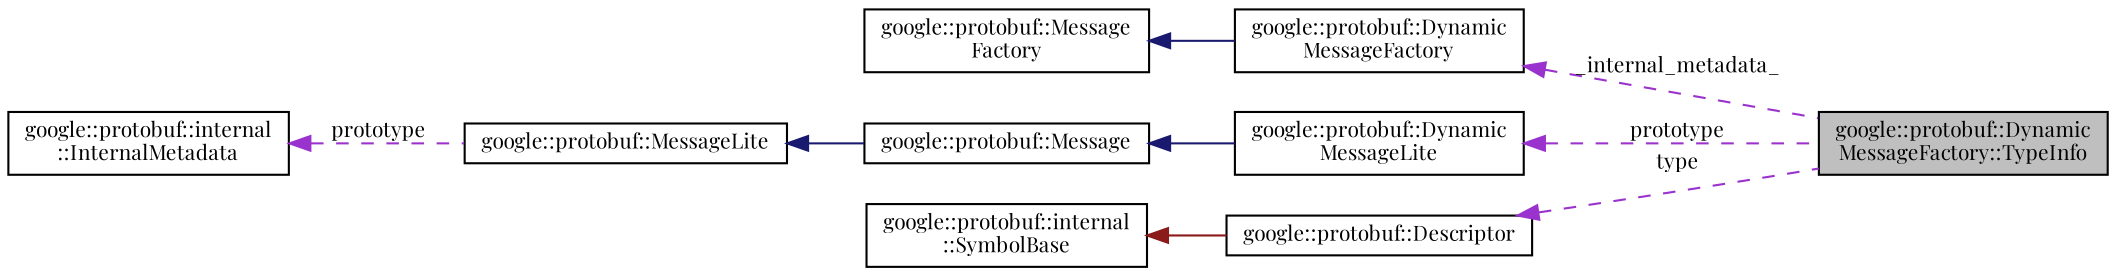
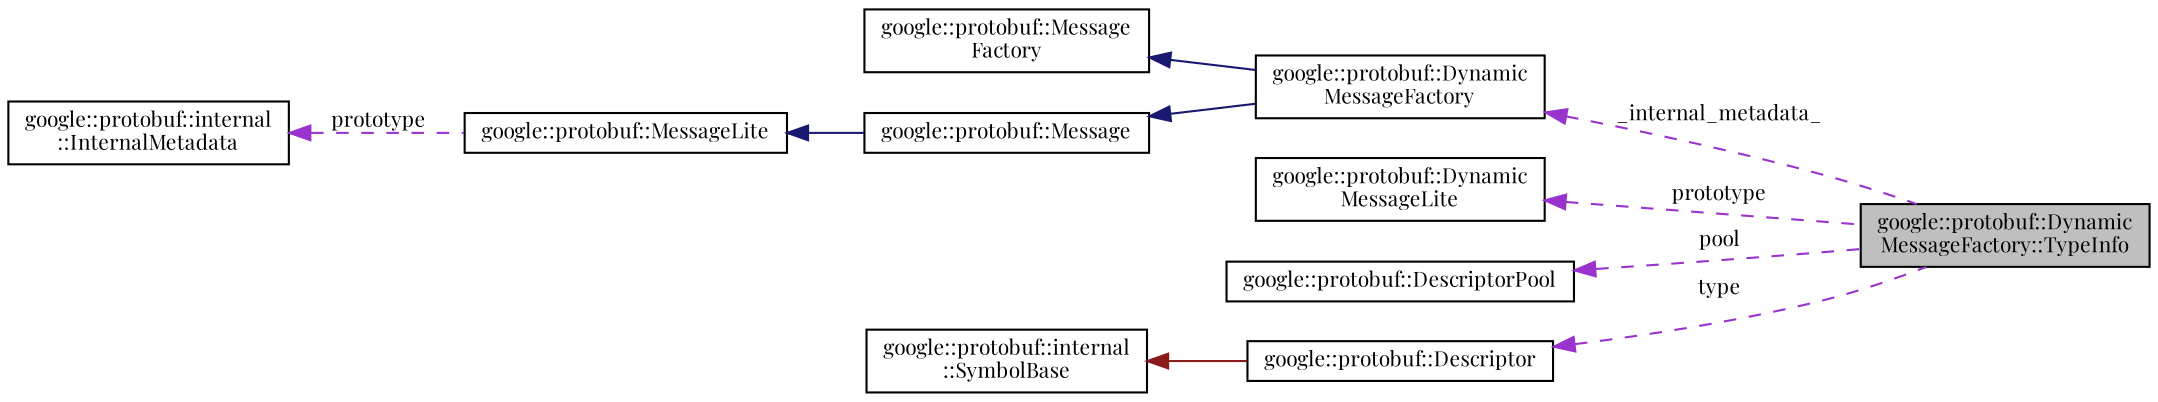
edge "google::protobuf::Dynamic MessageLite" -> "google::protobuf::Message": now "google::protobuf::Dynamic MessageFactory" -> "google::protobuf::Message"
node "google::protobuf::DescriptorPool": added
